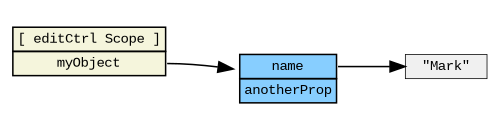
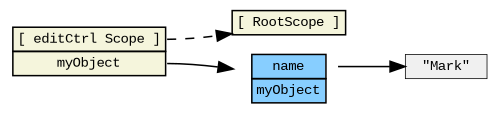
node "[ RootScope ]": added
node "name": text "anotherProp" -> "myObject"
